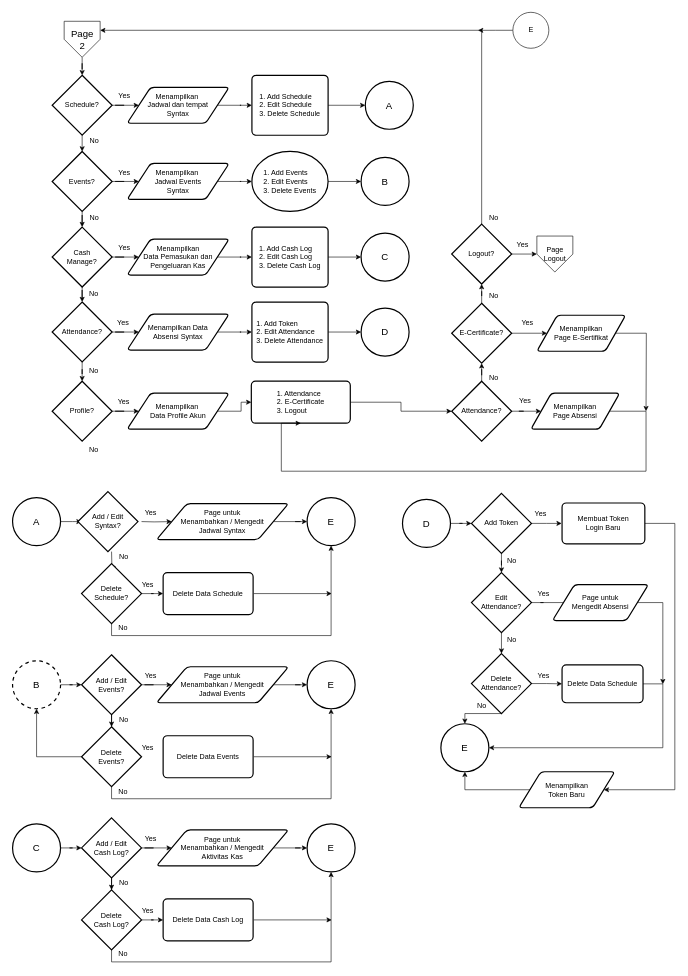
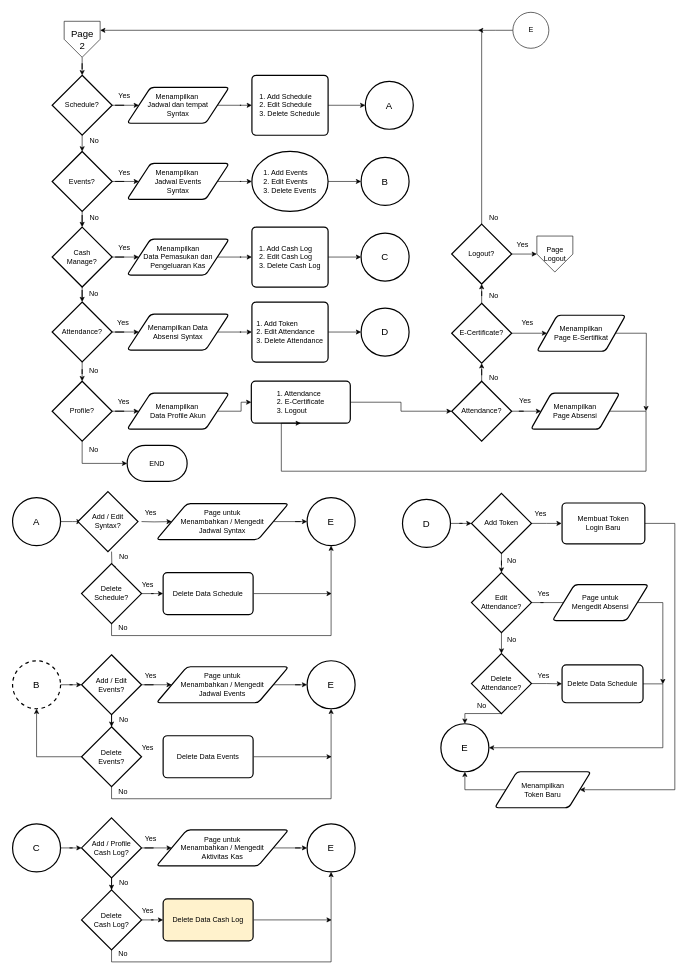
edge "Profile?" -> "END": added
node "END": added
node "Menampilkan Token Baru": moved (567, 790) -> (543, 790)
node "Add / Edit Cash Log?": label "Add / Edit Cash Log?" -> "Add / Profile Cash Log?"
node "Delete Data Cash Log": fillcolor #ffffff -> #fff2cc
